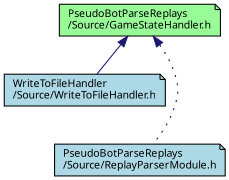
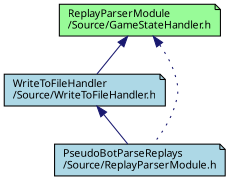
node "PseudoBotParseReplays /Source/GameStateHandler.h": label "PseudoBotParseReplays /Source/GameStateHandler.h" -> "ReplayParserModule /Source/GameStateHandler.h"
edge "PseudoBotParseReplays /Source/ReplayParserModule.h" -> "WriteToFileHandler /Source/WriteToFileHandler.h": added
